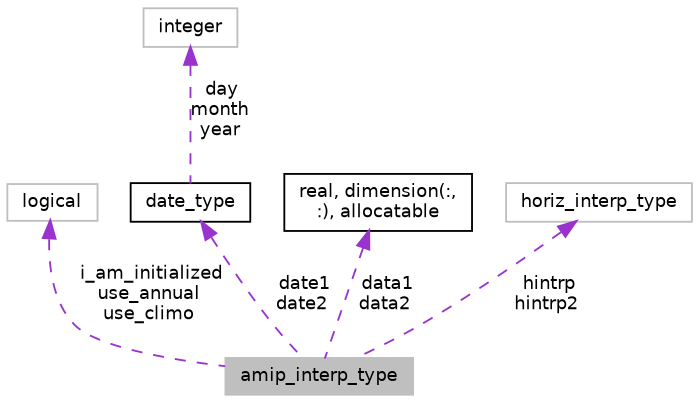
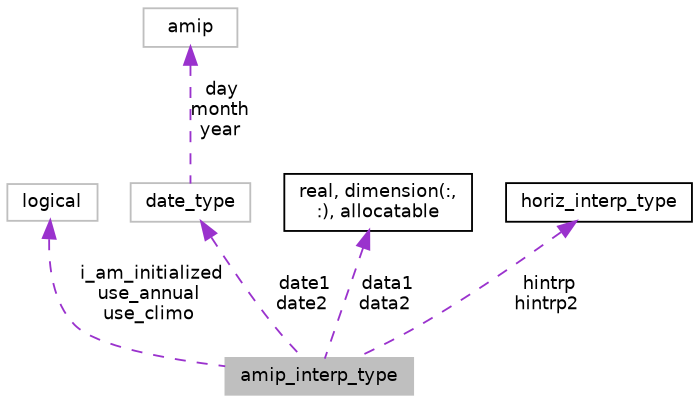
node "integer": label "integer" -> "amip"
node "date_type": color black -> grey75
node "horiz_interp_type": color grey75 -> black
